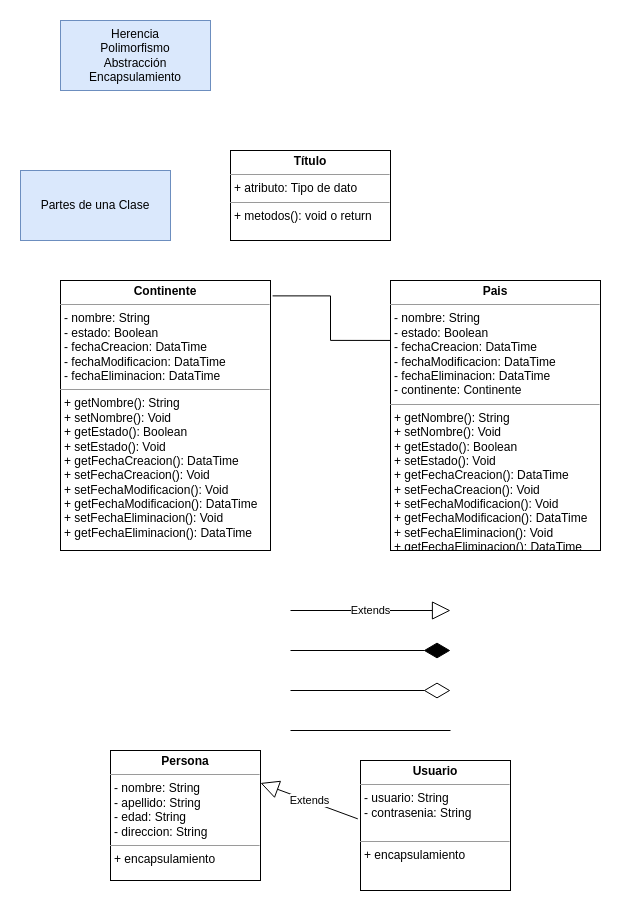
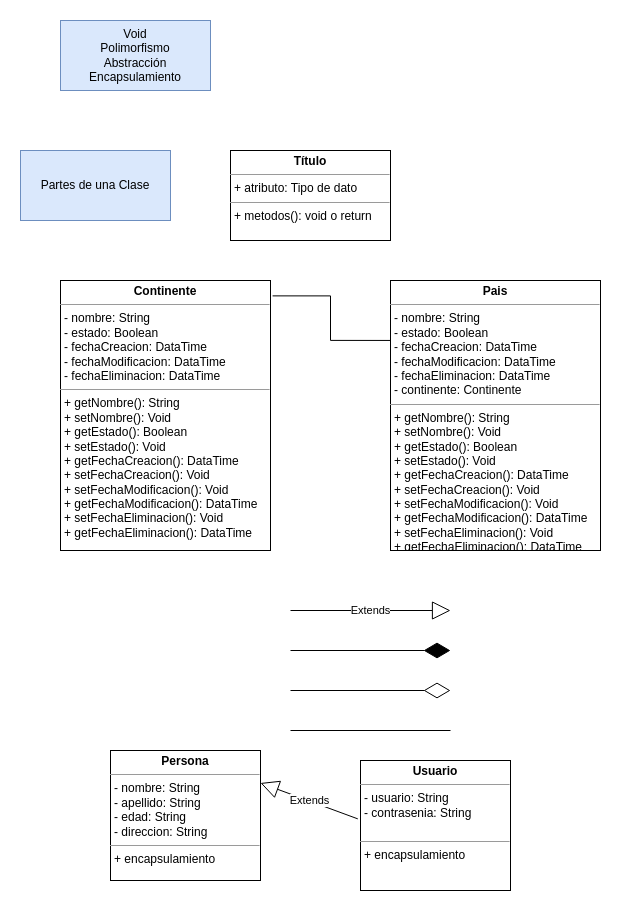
node "Herencia Polimorfismo Abstracción Encapsulamiento": label "Herencia Polimorfismo Abstracción Encapsulamiento" -> "Void Polimorfismo Abstracción Encapsulamiento"
node "Partes de una Clase": moved (96, 206) -> (96, 186)
